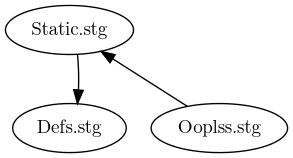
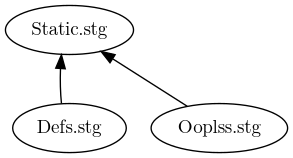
edge "Static.stg" -> "Defs.stg": reversed
